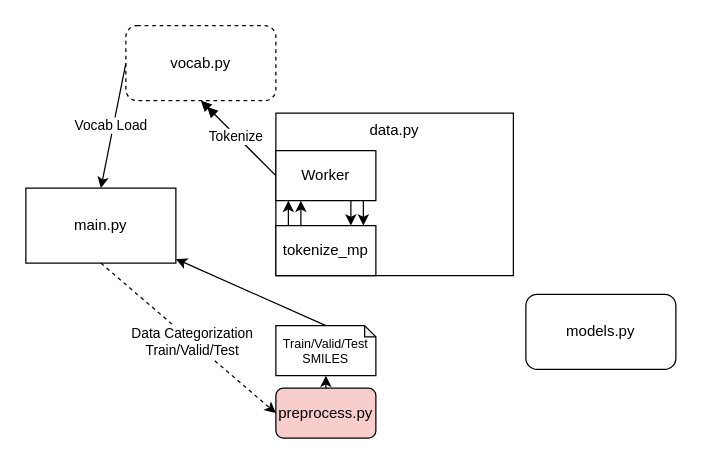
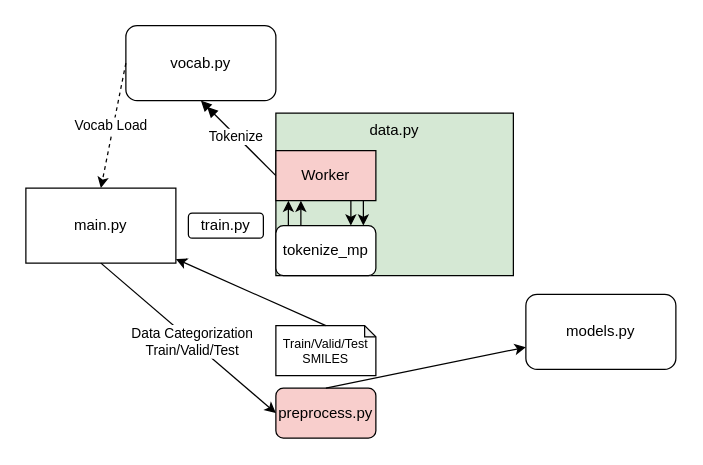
node "vocab.py": style dashed -> solid
edge "vocab.py" -> "main.py": style solid -> dashed
node "Worker": fillcolor #ffffff -> #f8cecc
node "data.py": fillcolor #ffffff -> #d5e8d4
node "train.py": added
node "tokenize_mp": shape rectangle -> rounded rectangle
edge "main.py" -> "preprocess.py": style dashed -> solid
edge "preprocess.py" -> "Train/Valid/Test SMILES": now "preprocess.py" -> "models.py"
